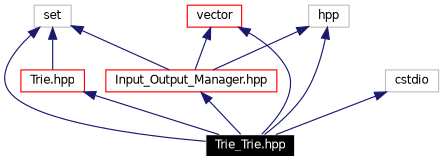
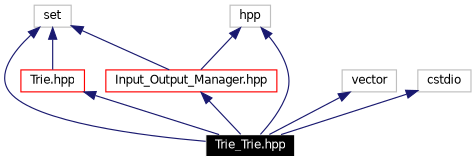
node "vector": color red -> grey75
edge "Input_Output_Manager.hpp" -> "vector": removed
